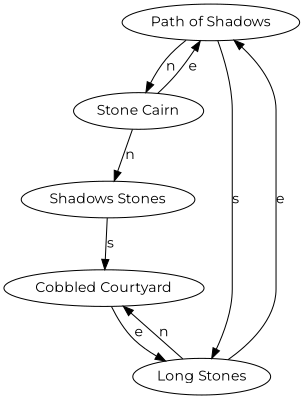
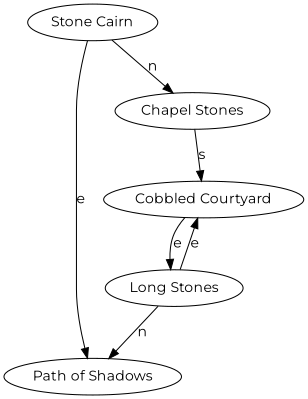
edge "Path of Shadows" -> "Stone Cairn": removed, label "n"
edge "Path of Shadows" -> "Long Stones": removed, label "s"
node "Shadows Stones": label "Shadows Stones" -> "Chapel Stones"
edge "Long Stones" -> "Path of Shadows": label "e" -> "n"
edge "Long Stones" -> "Cobbled Courtyard": label "n" -> "e"
